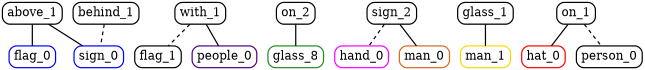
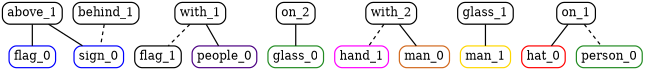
node "sign_2": label "sign_2" -> "with_2"
node "glass_8": label "glass_8" -> "glass_0"
node "hand_0": label "hand_0" -> "hand_1"
node "person_0": color black -> forestgreen
